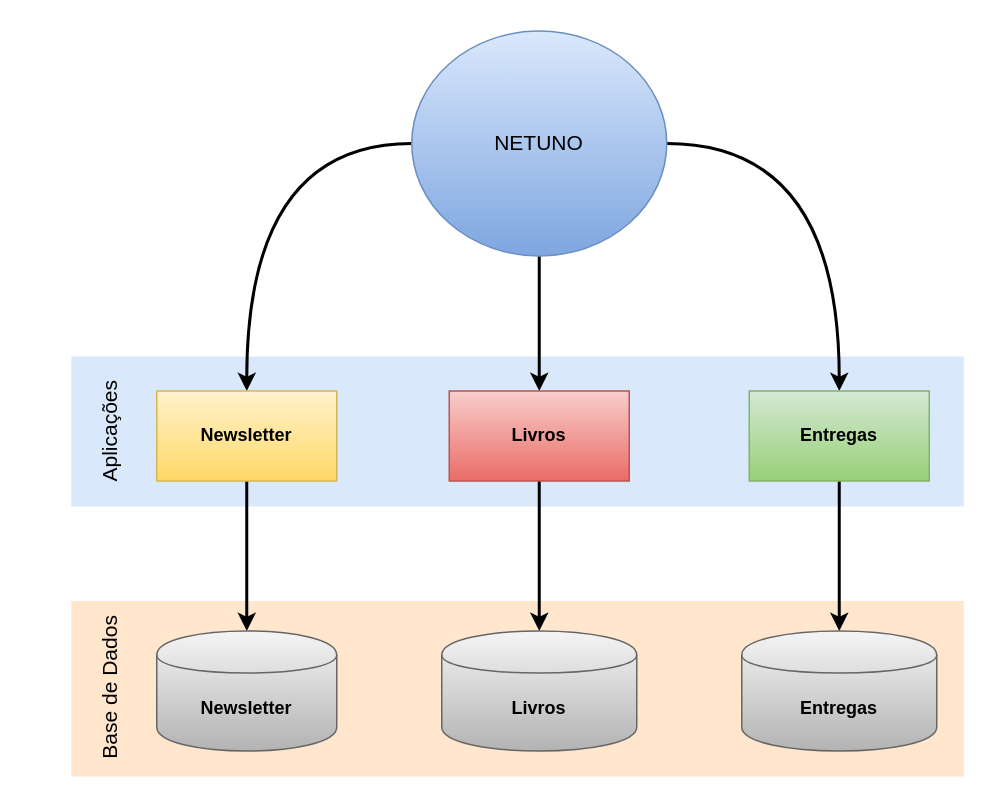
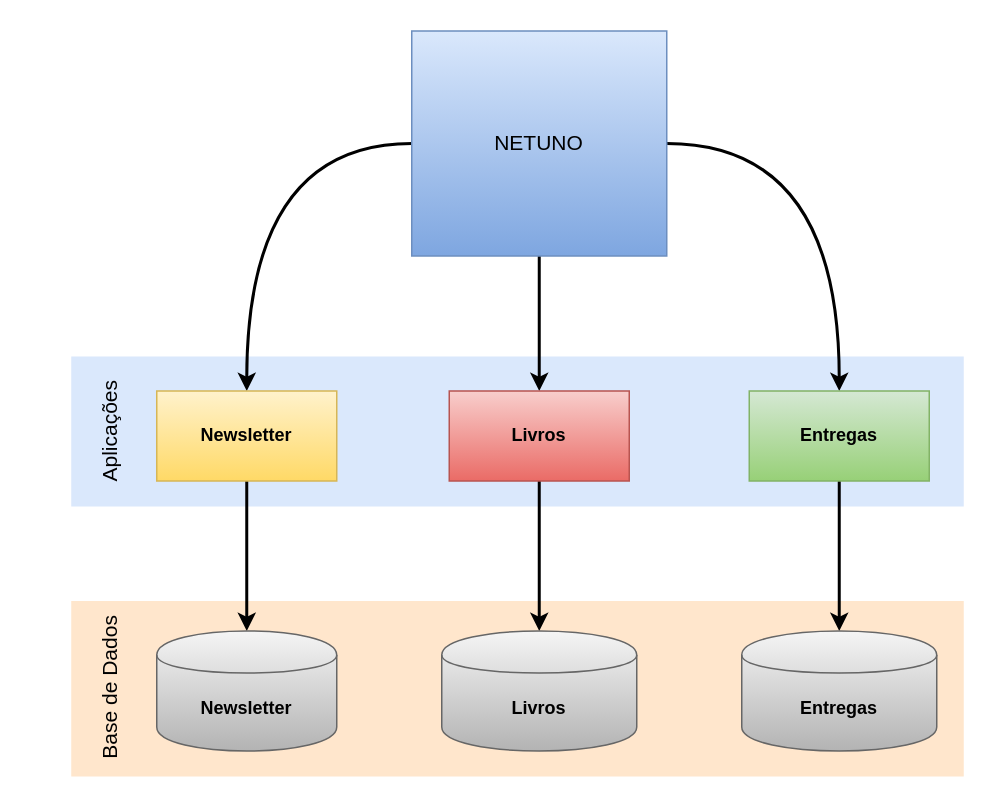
node "NETUNO": shape ellipse -> rectangle
